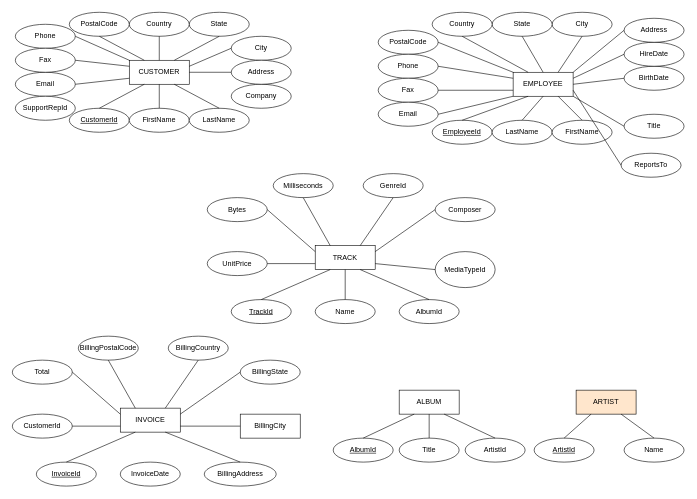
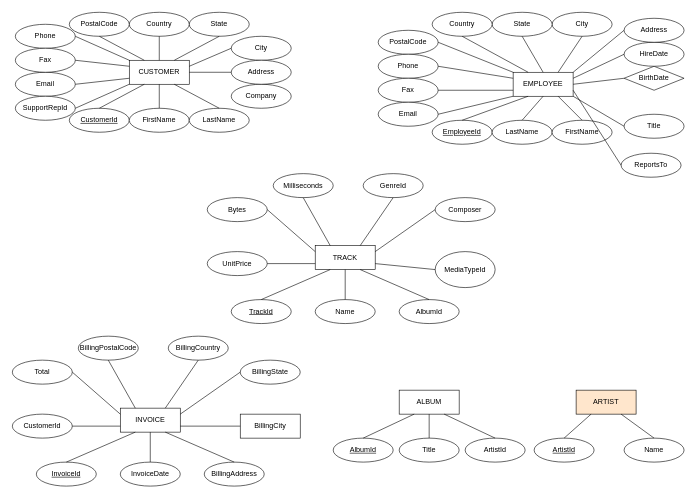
node "BirthDate": shape ellipse -> diamond
edge "CUSTOMER" -- "SupportRepId": added
edge "INVOICE" -- "InvoiceDate": added
node "BillingAddress": size 72x24 -> 60x24
